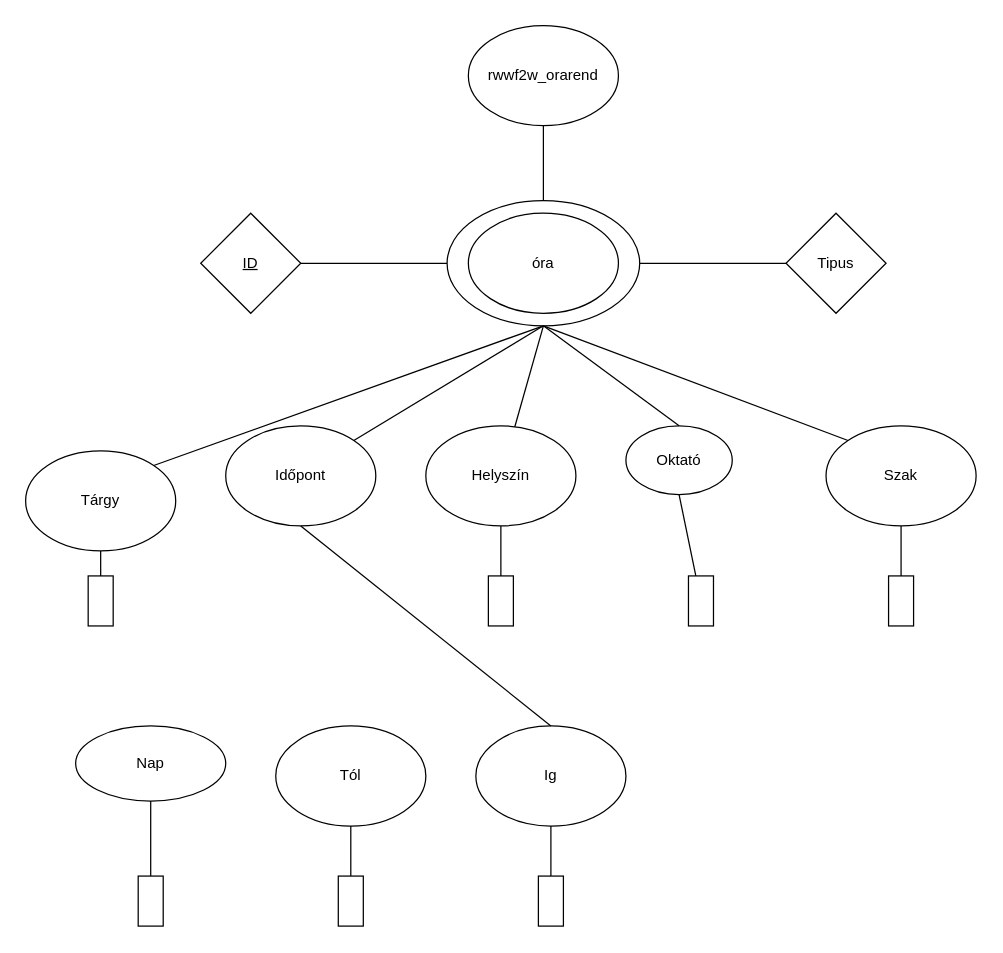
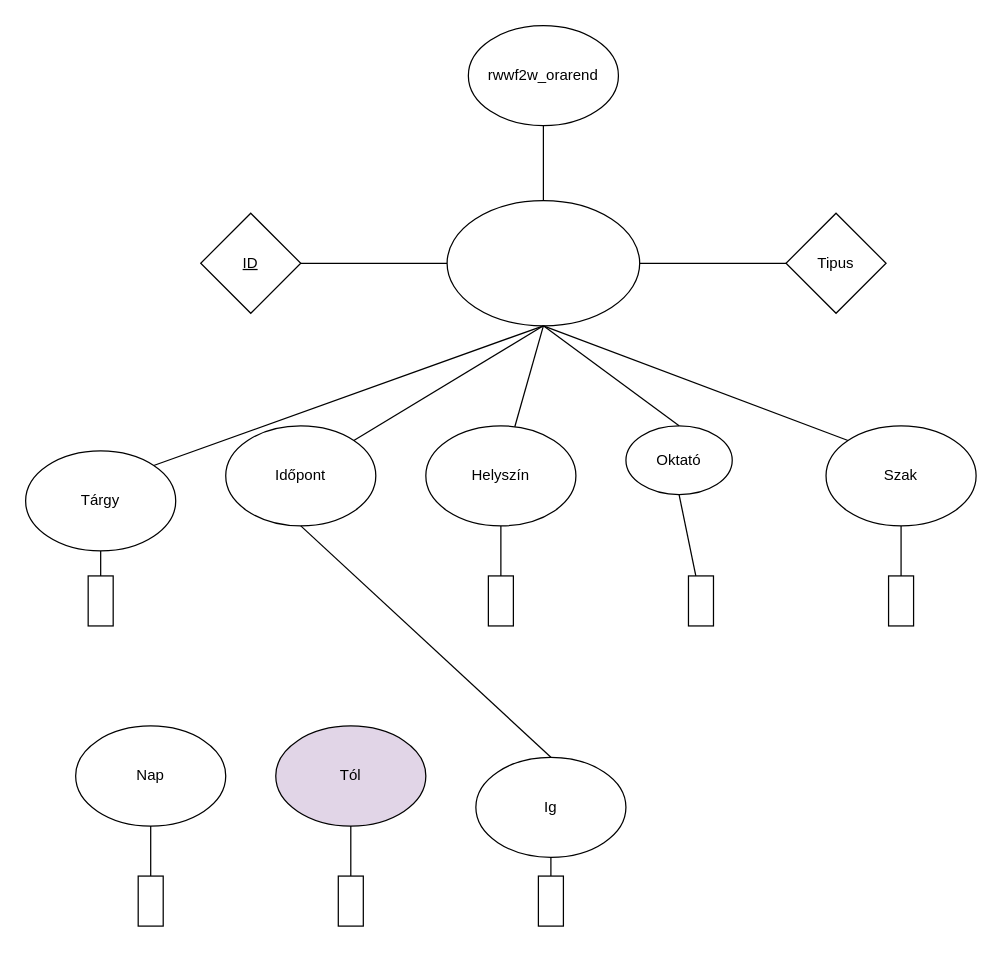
node "óra": removed
node "Nap": size 150x75 -> 150x100
node "Tól": fillcolor #ffffff -> #e1d5e7
node "Ig": moved (551, 776) -> (551, 807)
